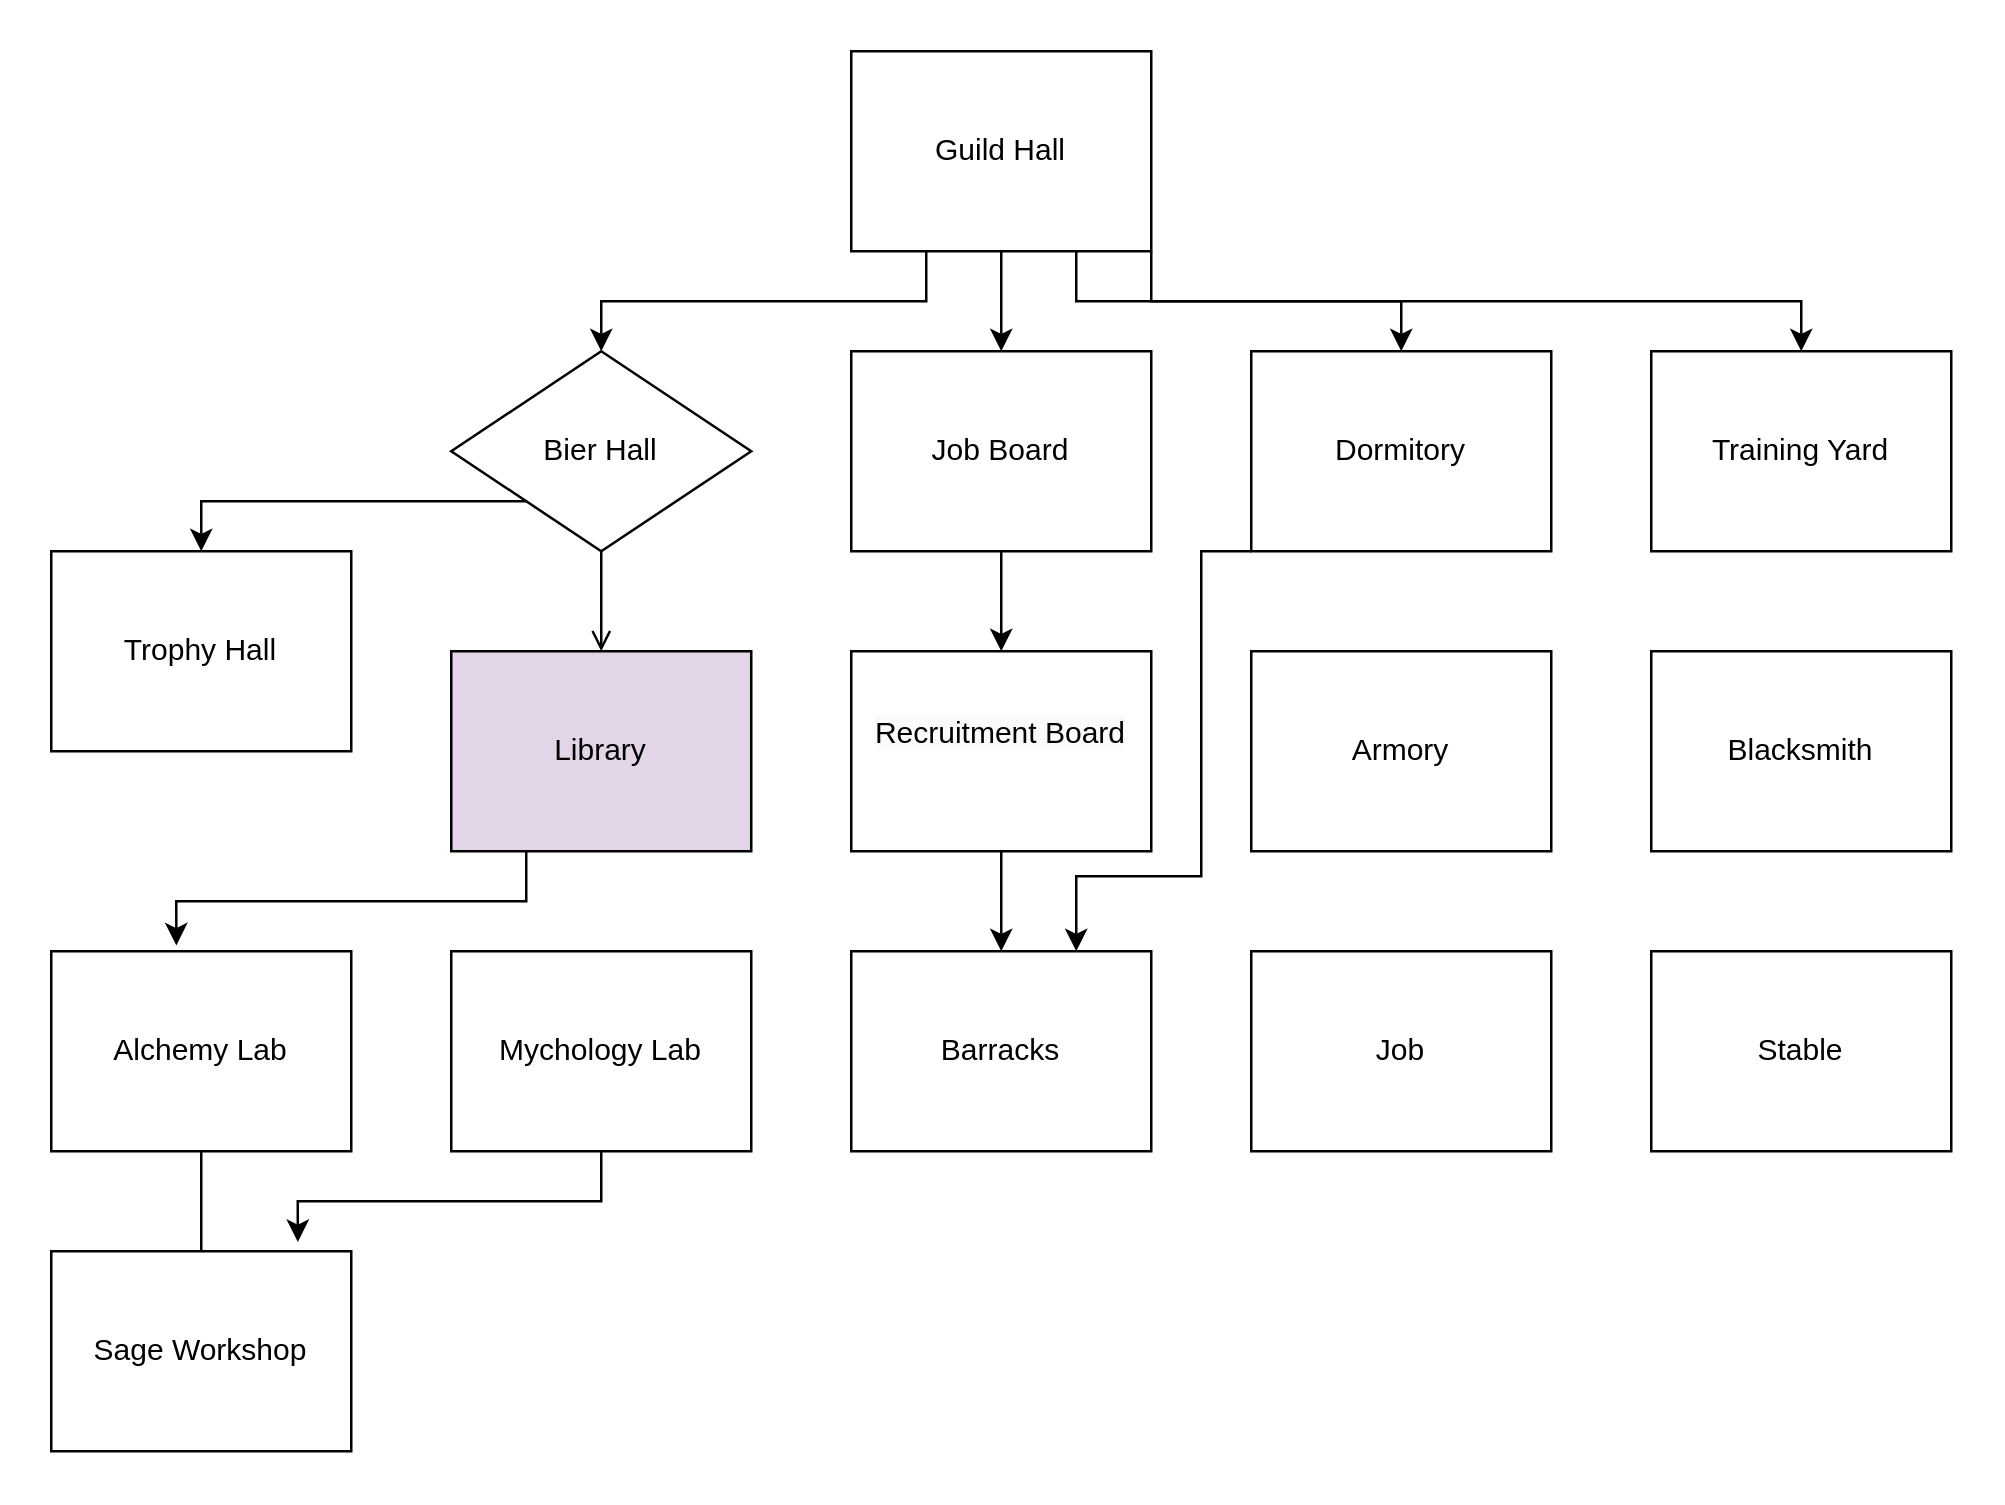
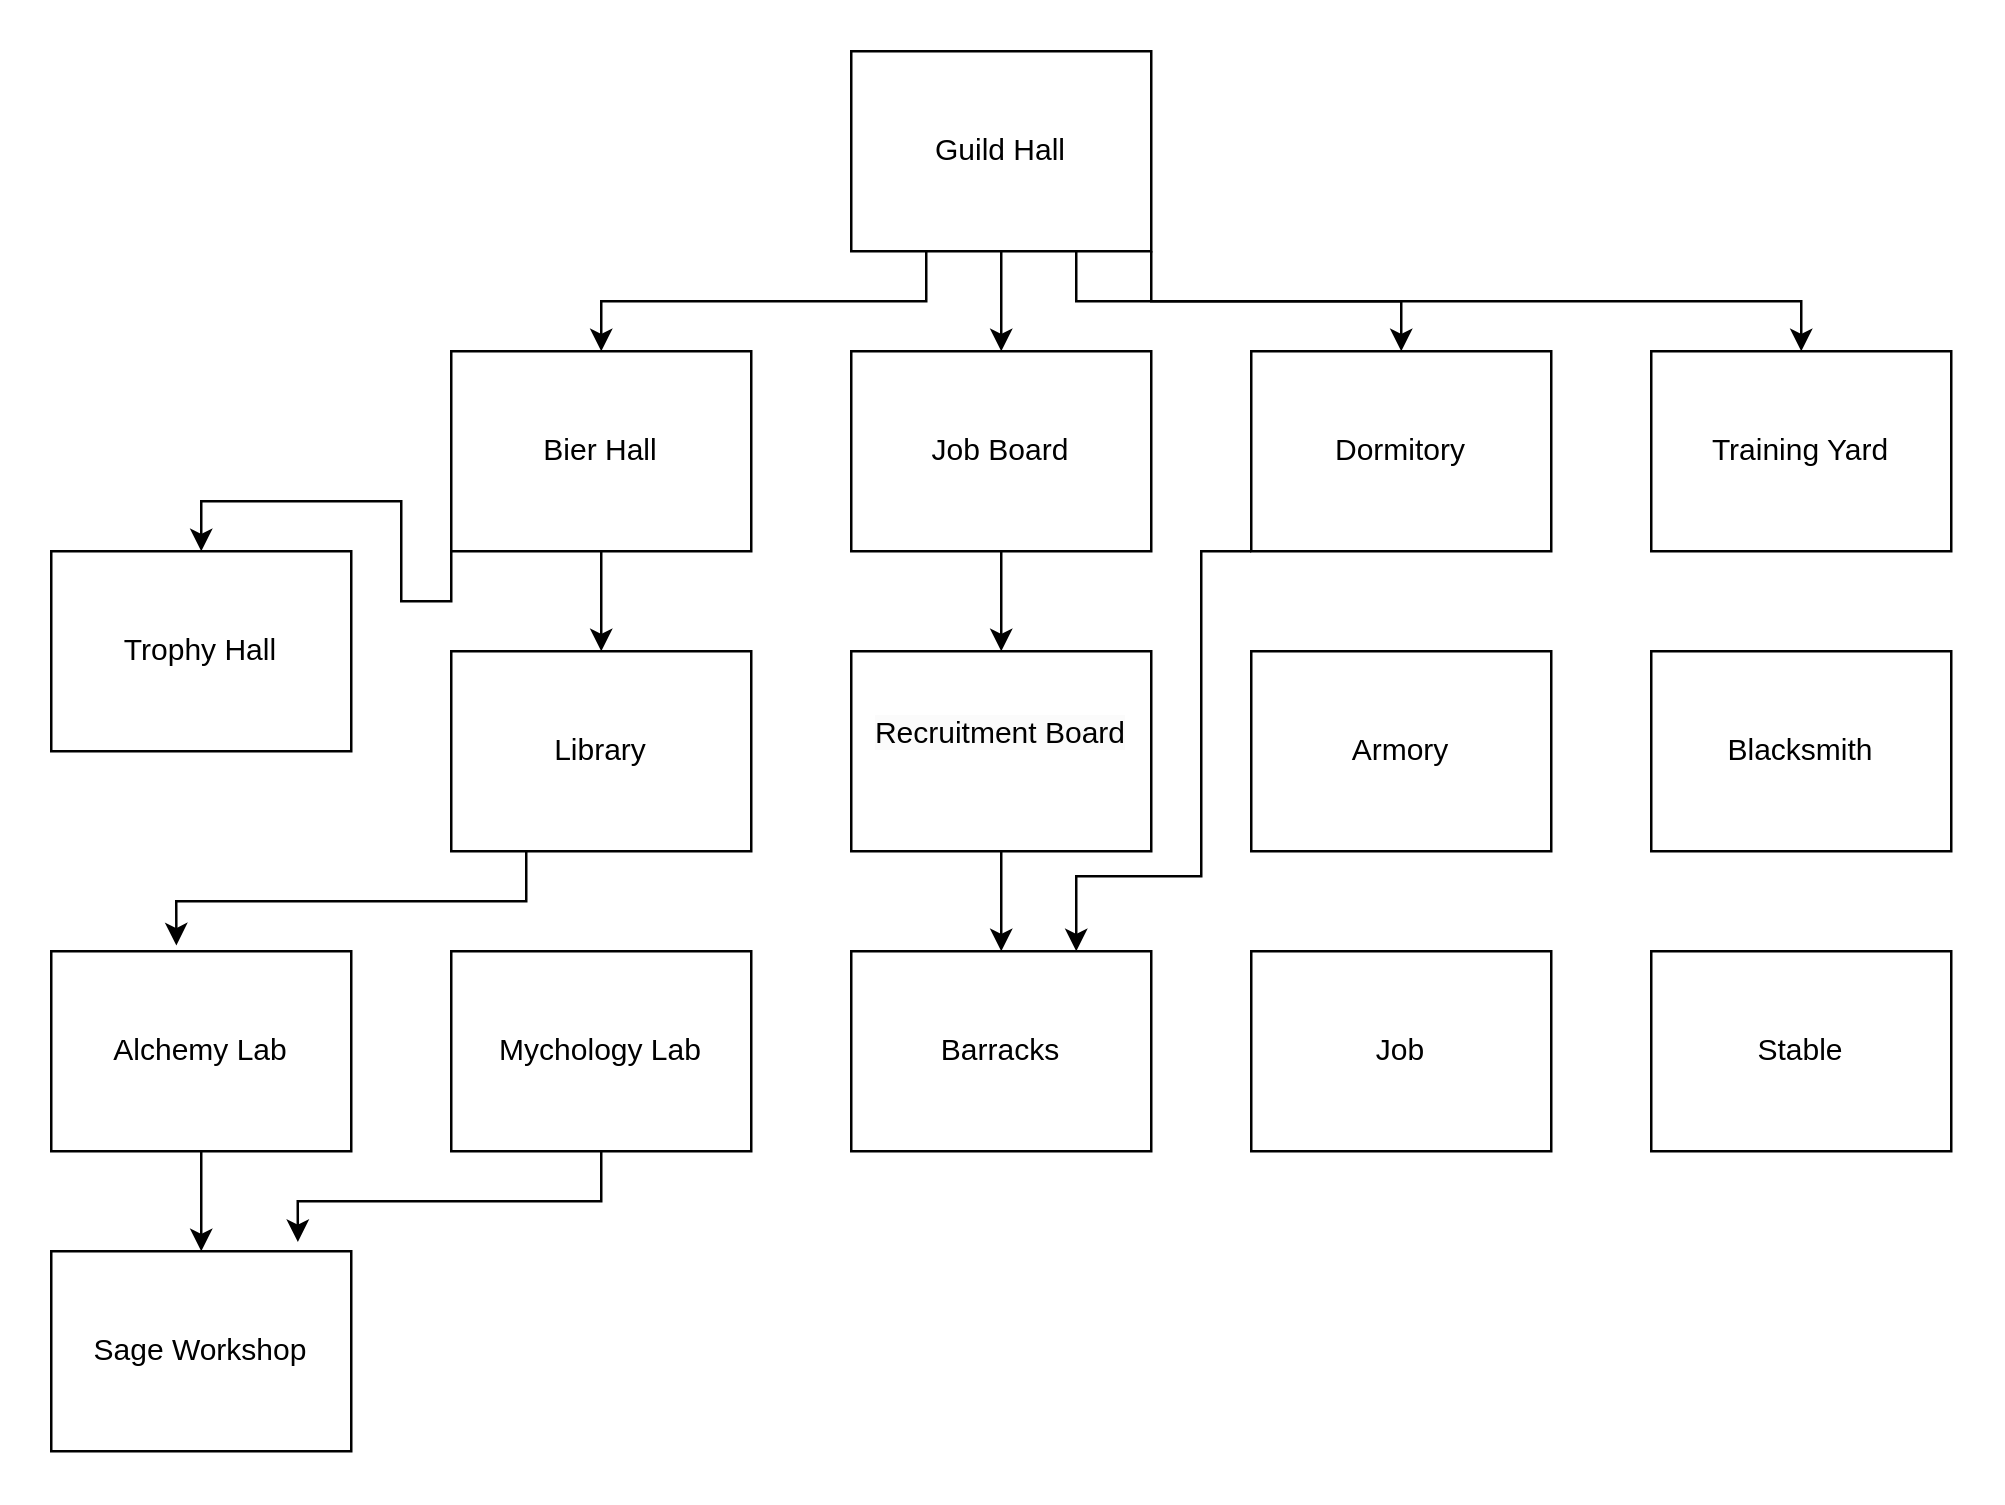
node "Bier Hall": shape diamond -> rectangle
edge "Bier Hall" -> "Library": arrowhead open -> classic
node "Library": fillcolor #e1d5e7 -> #ffffff
edge "Alchemy Lab" -- "Sage Workshop": arrowhead none -> classic
